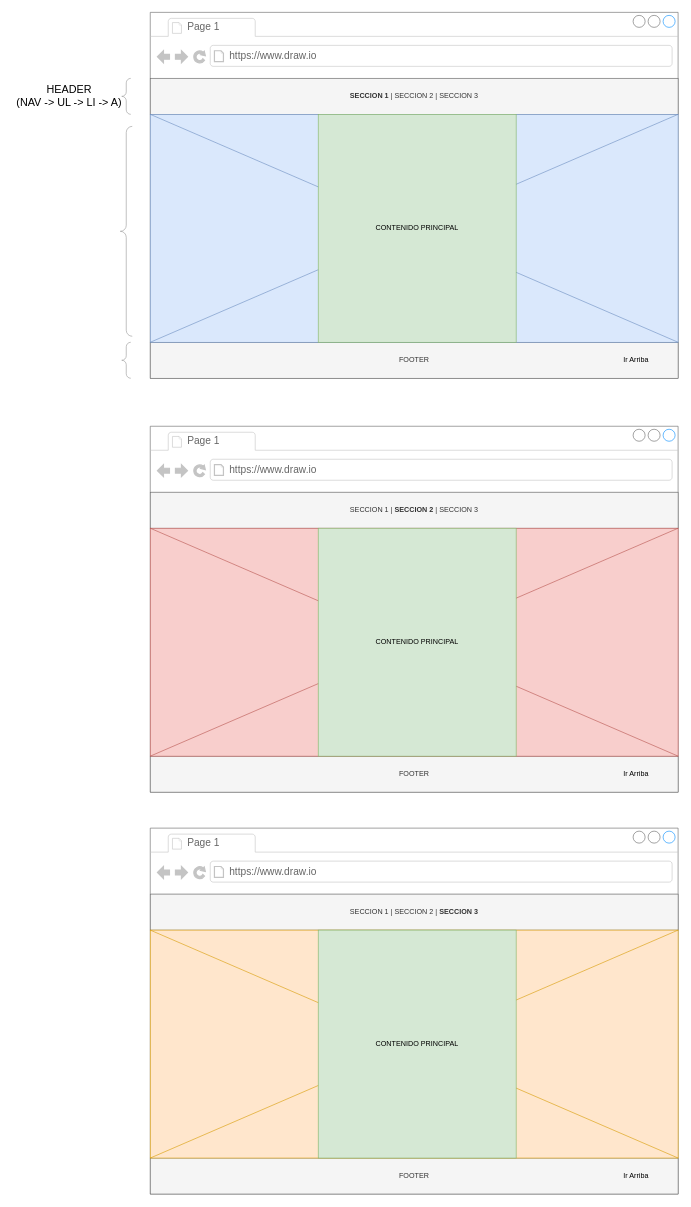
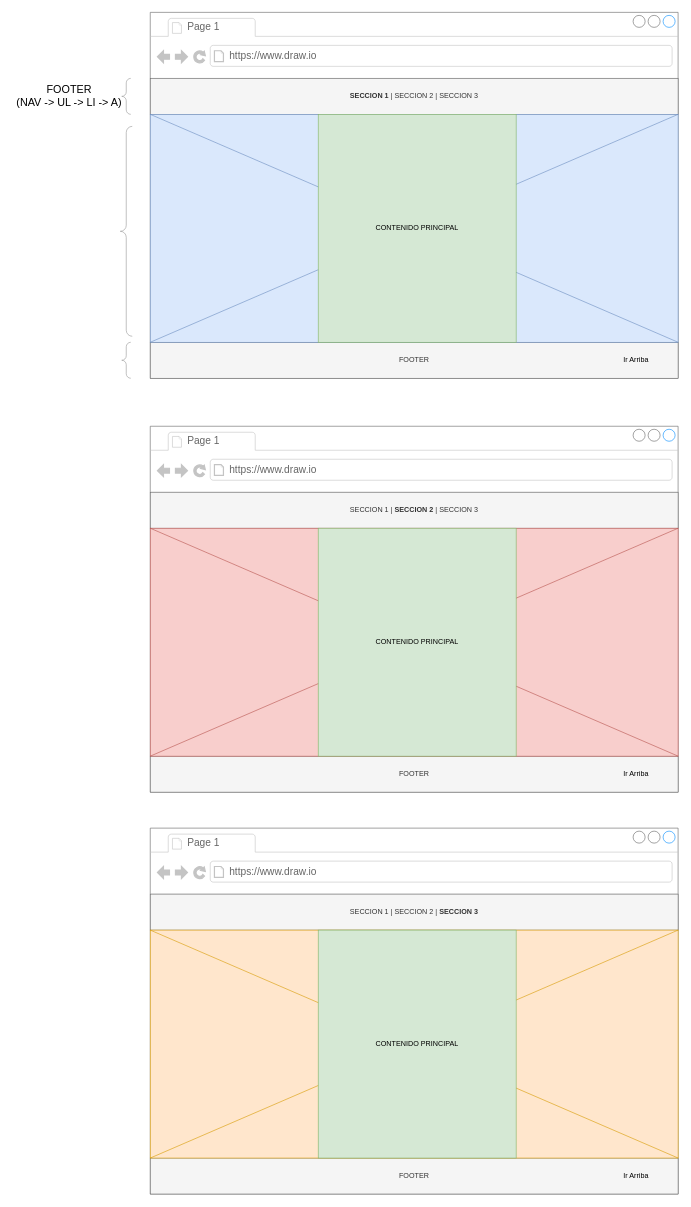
node "HEADER(NAV -> UL -> LI -> A)": label "HEADER(NAV -> UL -> LI -> A)" -> "FOOTER(NAV -> UL -> LI -> A)"
